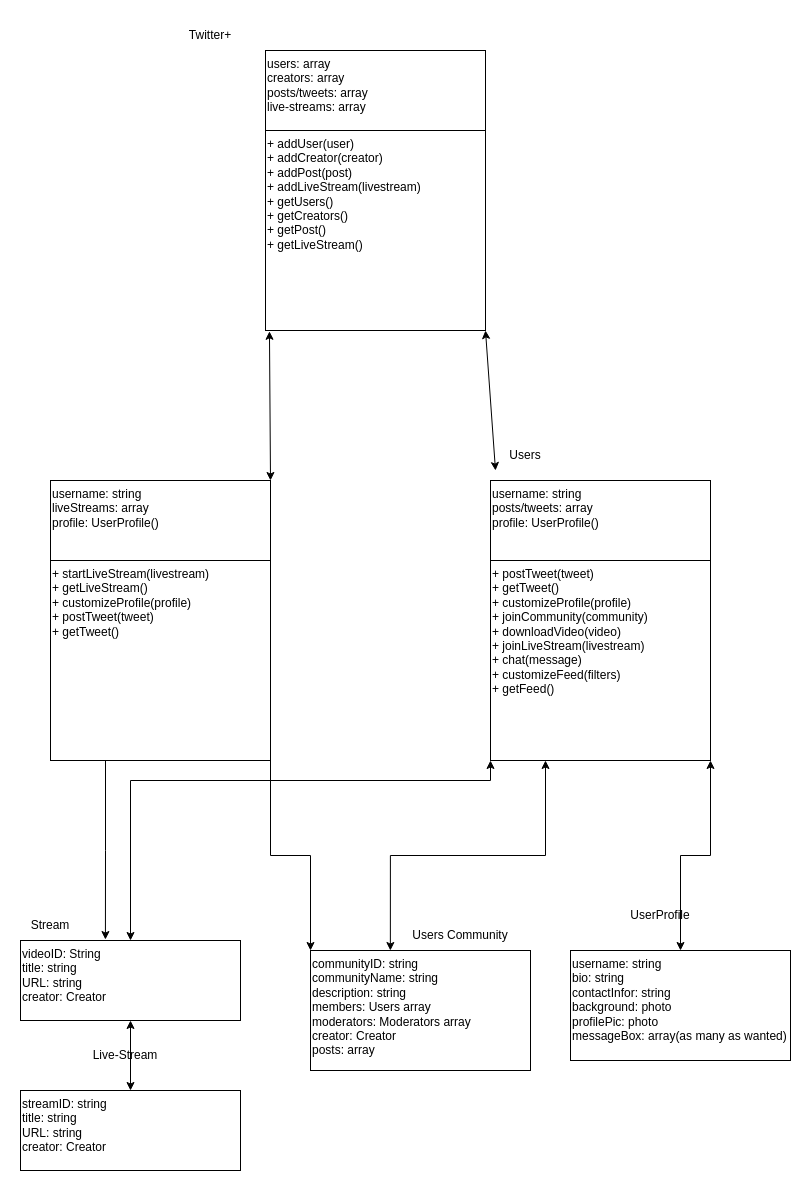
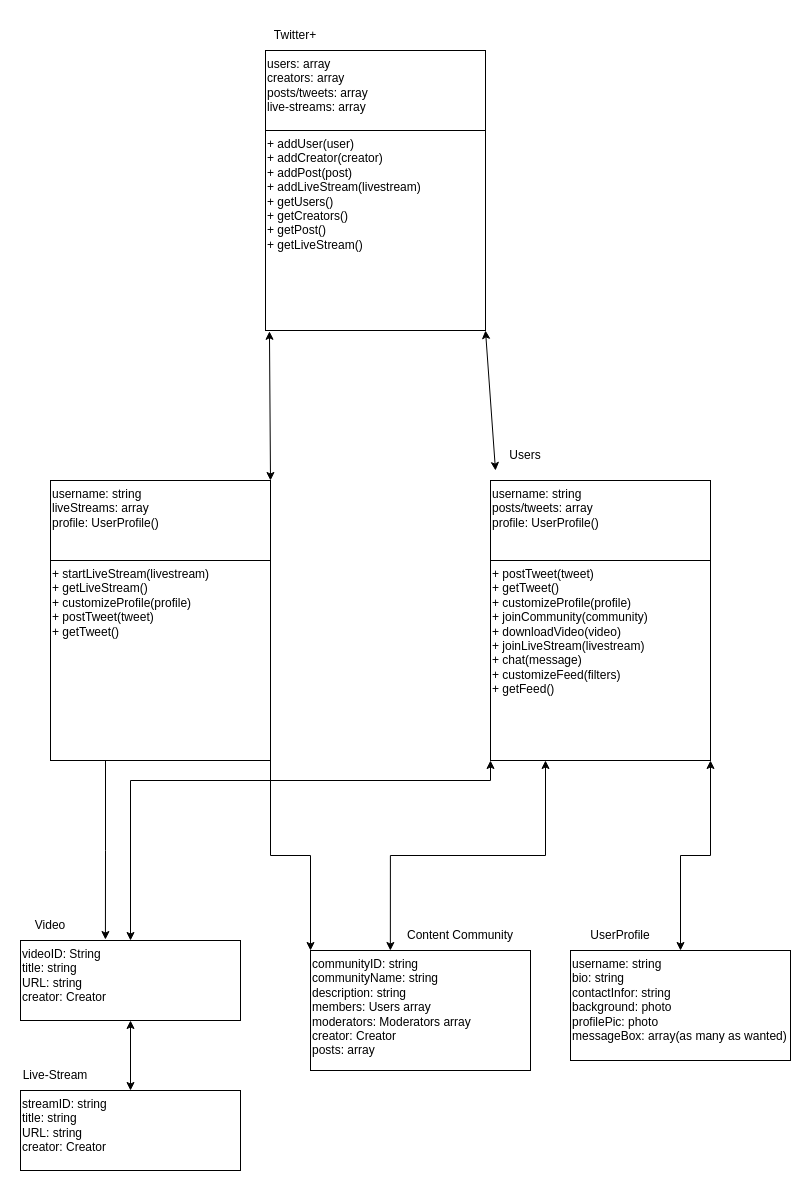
node "Twitter+": moved (211, 36) -> (296, 36)
node "UserProfile": moved (661, 916) -> (621, 936)
node "Stream": label "Stream" -> "Video"
node "Users Community": label "Users Community" -> "Content Community"
node "Live-Stream": moved (126, 1056) -> (56, 1076)
